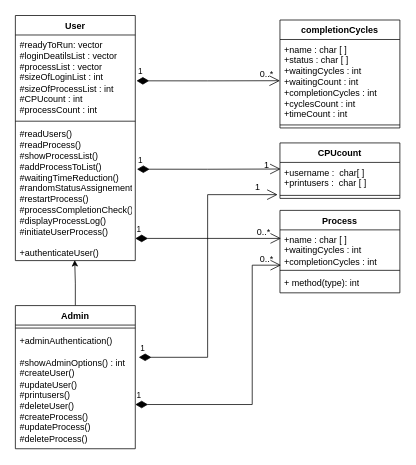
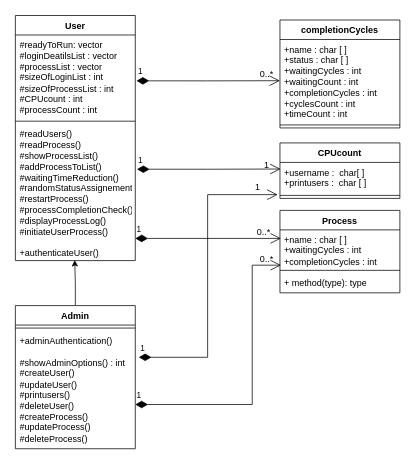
node "+ method(type): int": label "+ method(type): int" -> "+ method(type): type"
